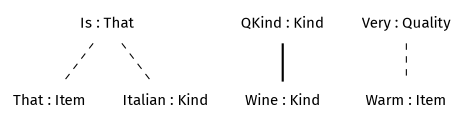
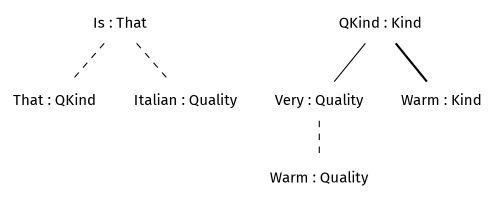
edge "QKind : Kind" -- "Very : Quality": added
node "That : Item": label "That : Item" -> "That : QKind"
node "Italian : Kind": label "Italian : Kind" -> "Italian : Quality"
node "Wine : Kind": label "Wine : Kind" -> "Warm : Kind"
node "Warm : Item": label "Warm : Item" -> "Warm : Quality"
